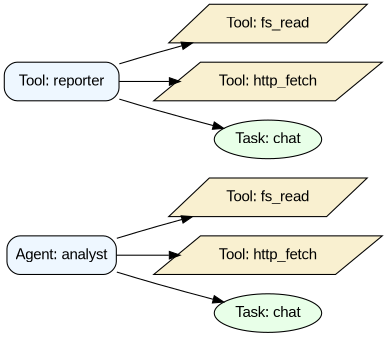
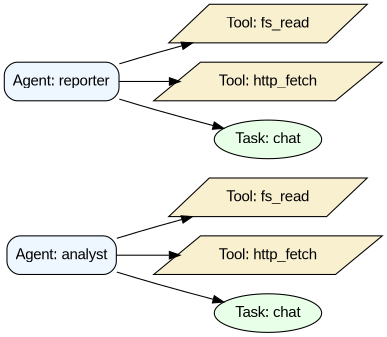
node "Tool: reporter": label "Tool: reporter" -> "Agent: reporter"
